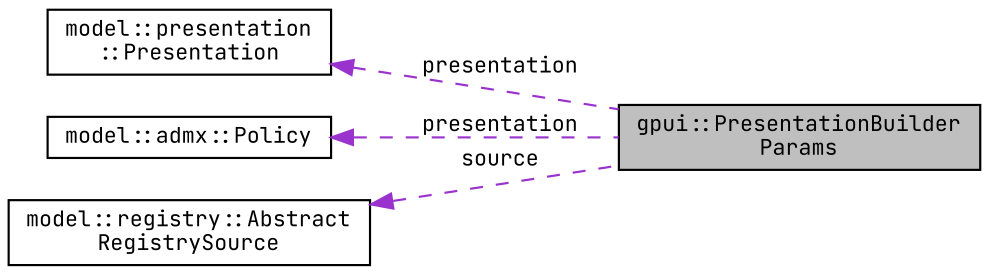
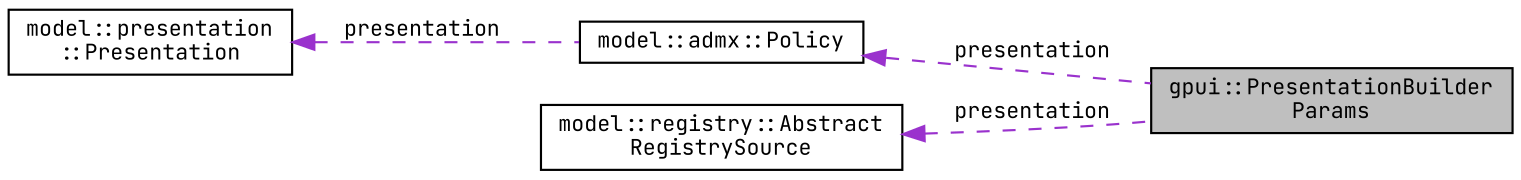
edge "gpui::PresentationBuilder Params" -> "model::presentation ::Presentation": now "model::admx::Policy" -> "model::presentation ::Presentation"
edge "gpui::PresentationBuilder Params" -> "model::registry::Abstract RegistrySource": label " source" -> " presentation"
